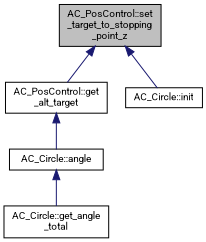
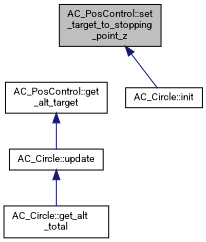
edge "AC_PosControl::get _alt_target" -> "AC_PosControl::set _target_to_stopping _point_z": removed
node "AC_Circle::angle": label "AC_Circle::angle" -> "AC_Circle::update"
node "AC_Circle::get_angle _total": label "AC_Circle::get_angle _total" -> "AC_Circle::get_alt _total"
